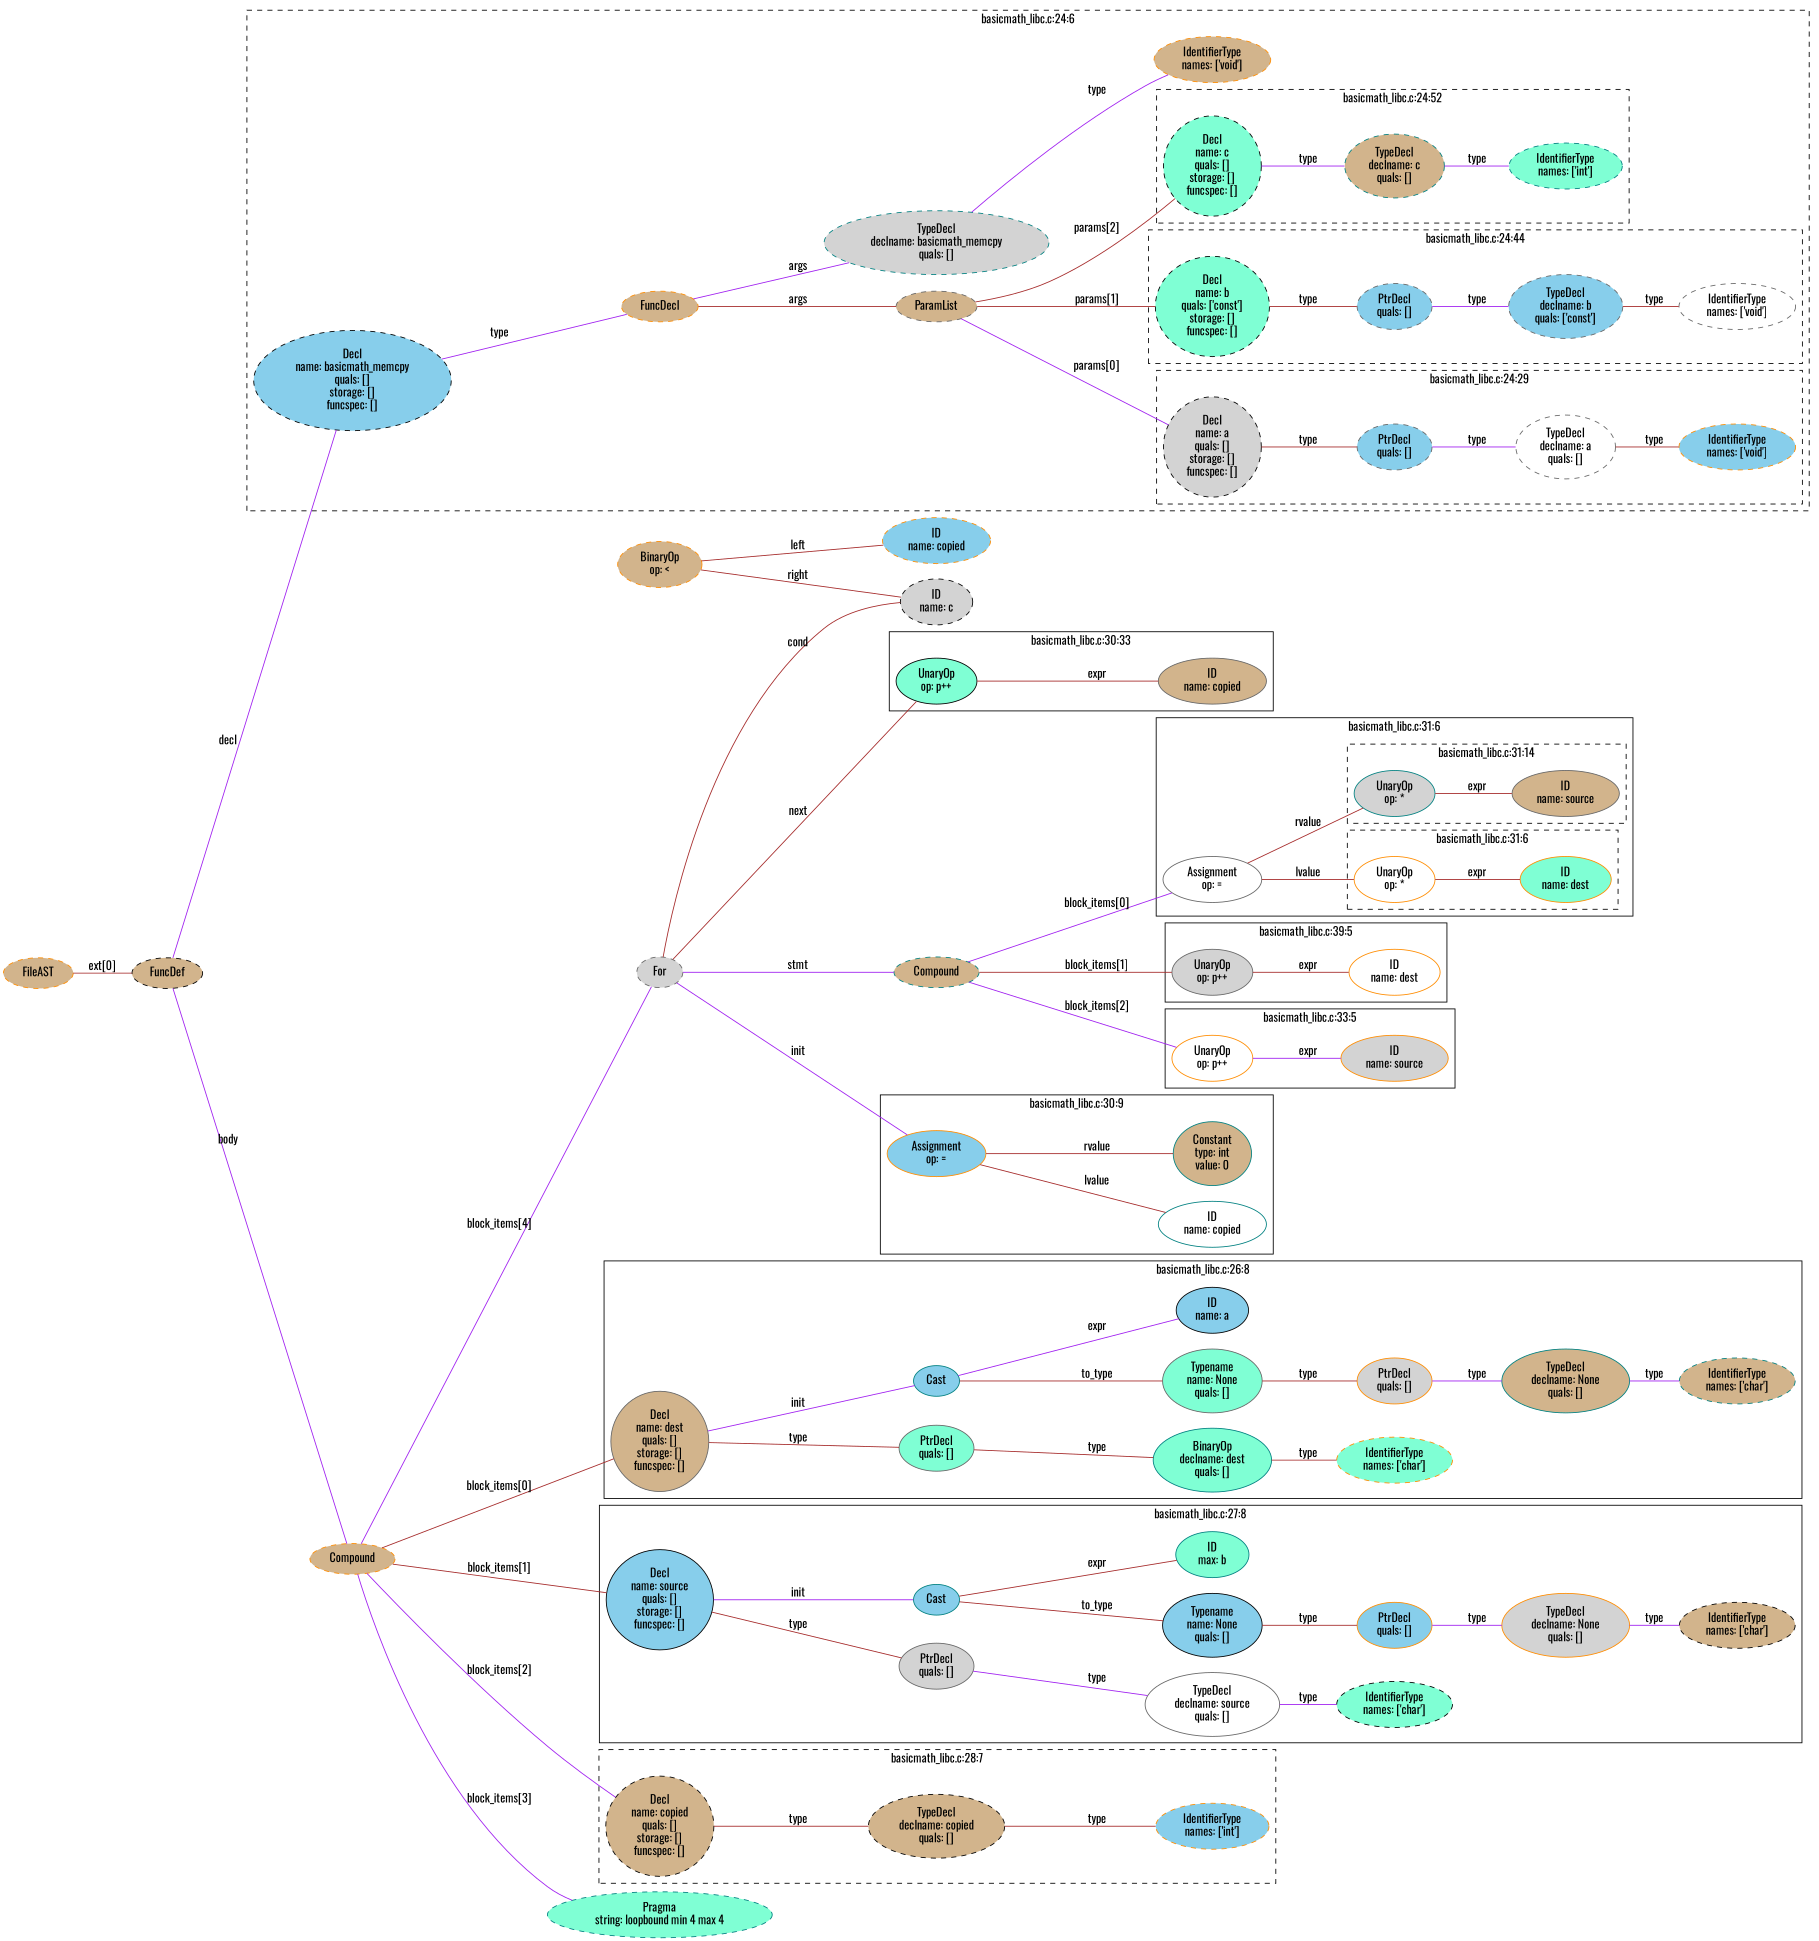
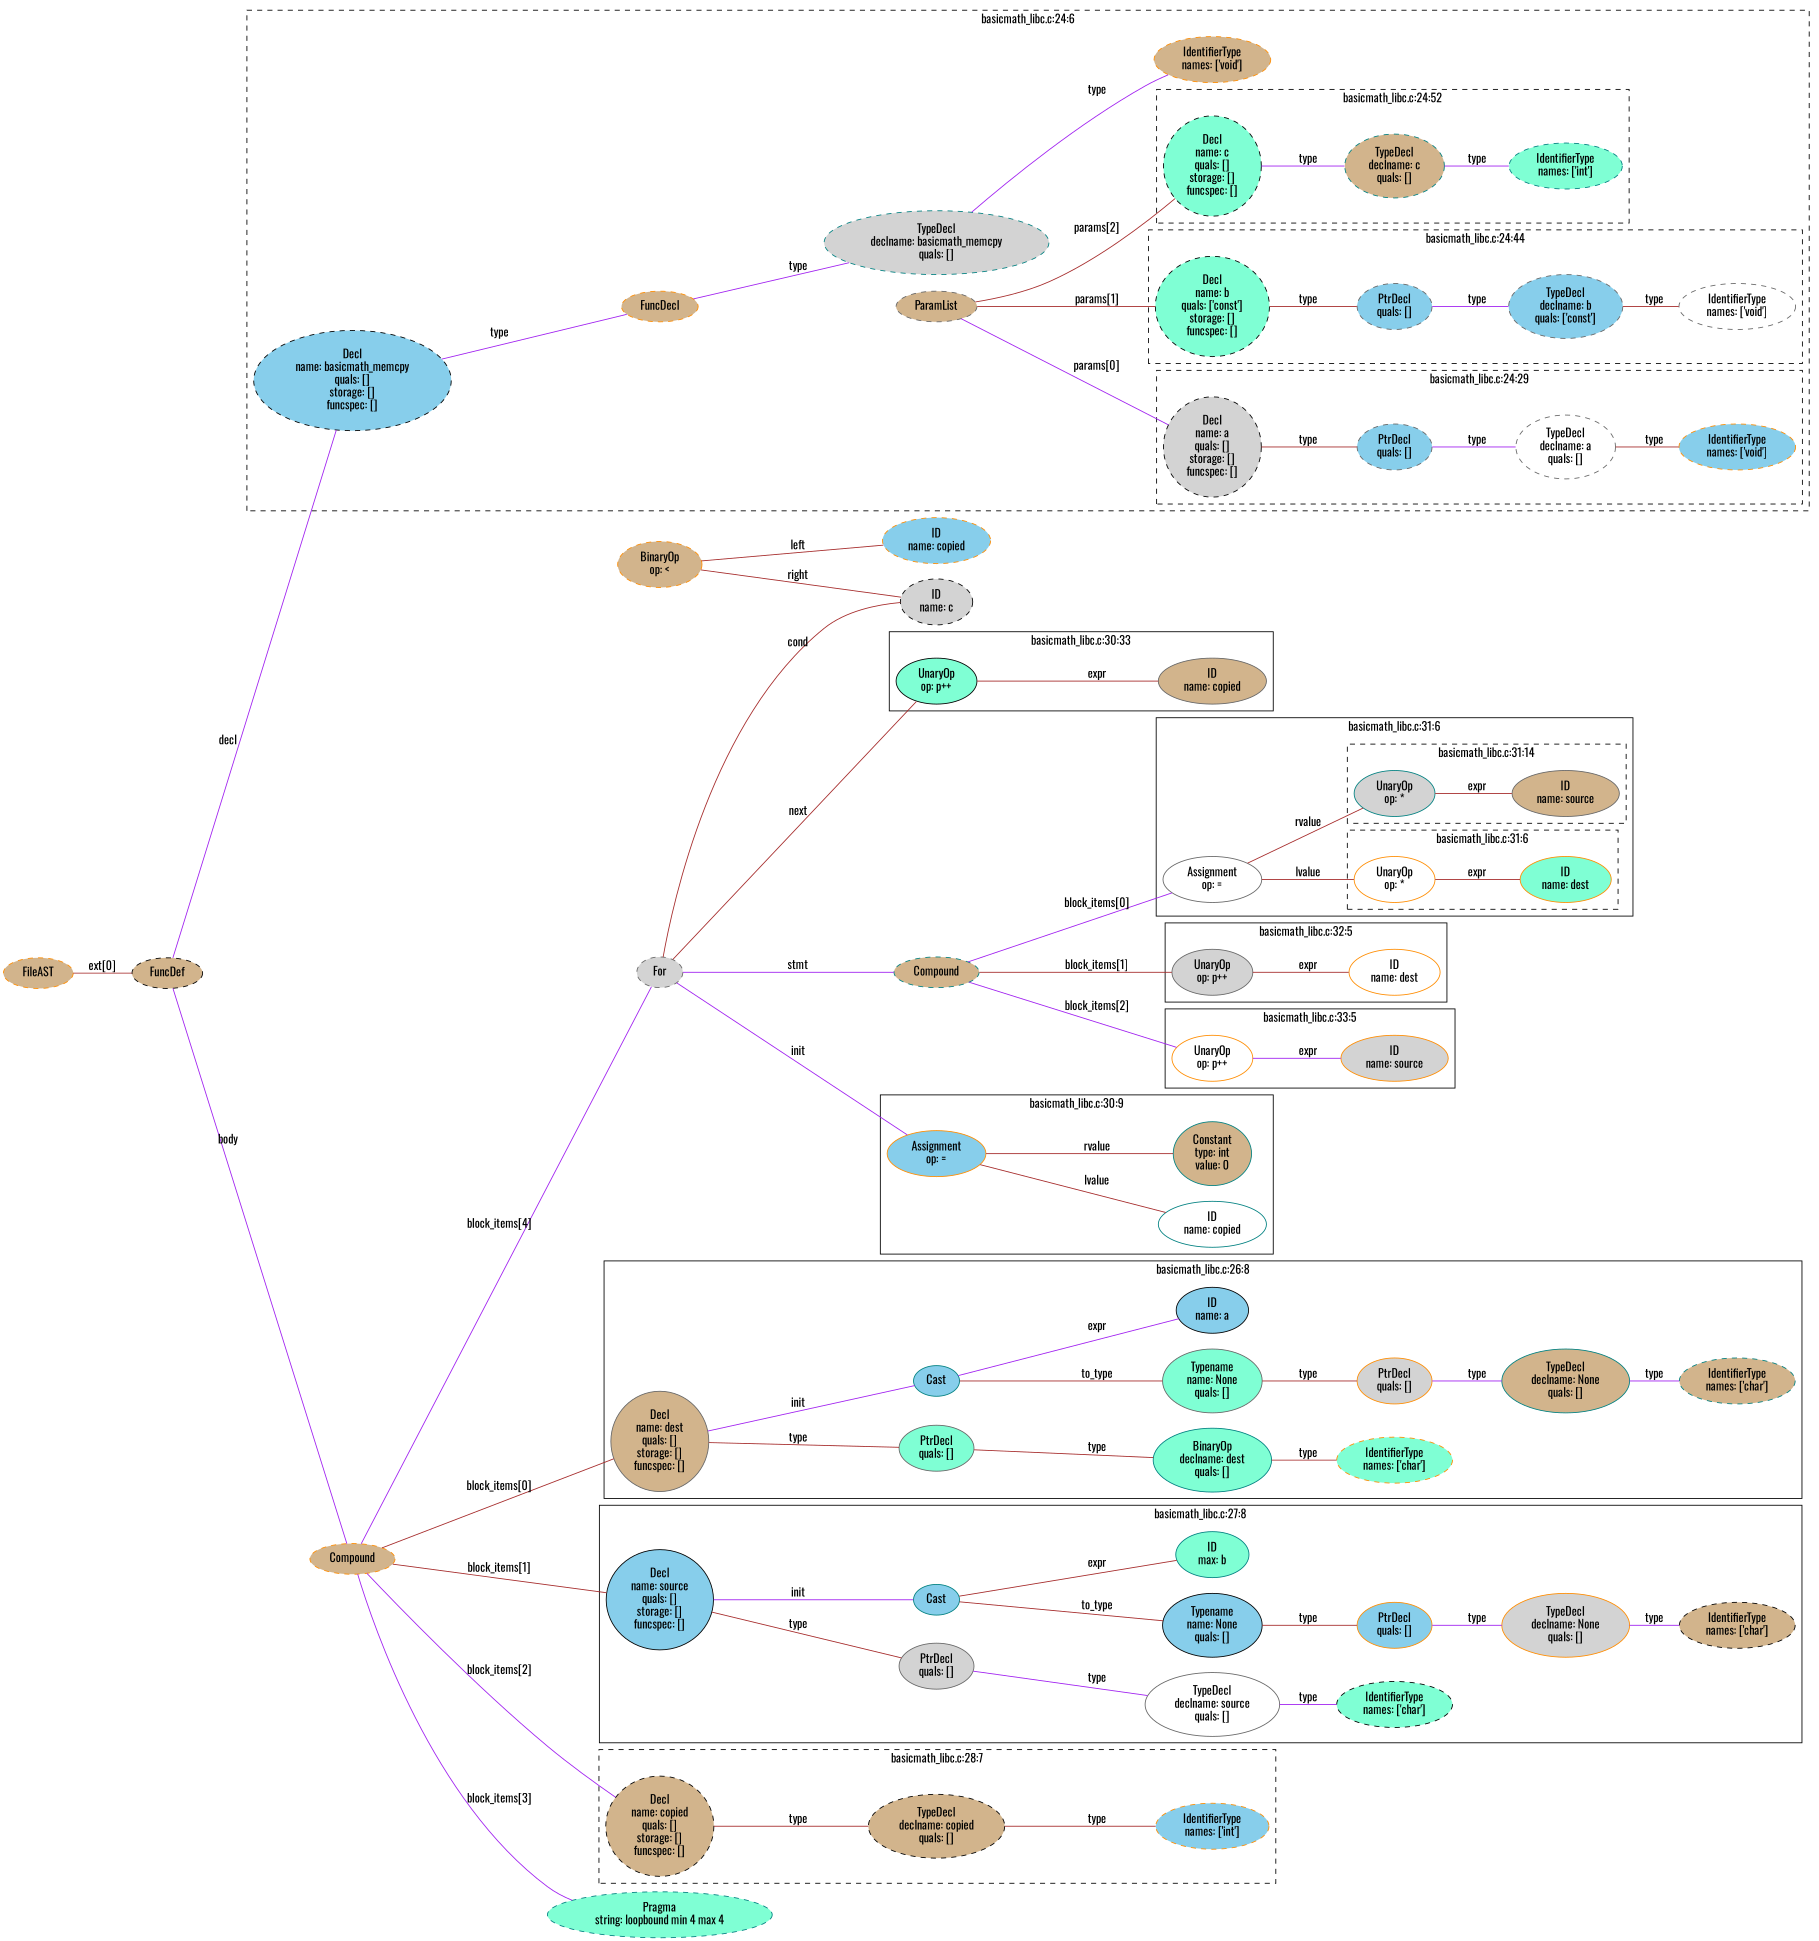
edge "TypeDecl declname: basicmath_memcpy quals: []" -- "FuncDecl": label "args" -> "type"
edge "FuncDecl" -- "ParamList": removed, label "args"
cluster "basicmath_libc.c:39:5": label "basicmath_libc.c:39:5" -> "basicmath_libc.c:32:5"
